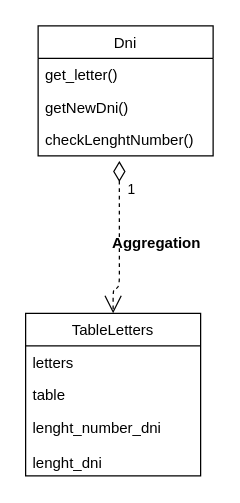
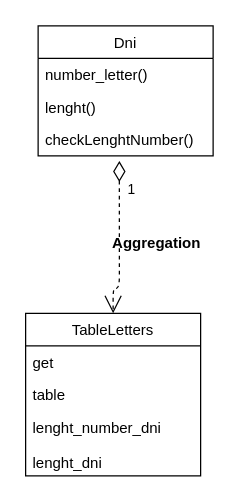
node "get_letter()": label "get_letter()" -> "number_letter()"
node "getNewDni()": label "getNewDni()" -> "lenght()"
node "letters": label "letters" -> "get"
